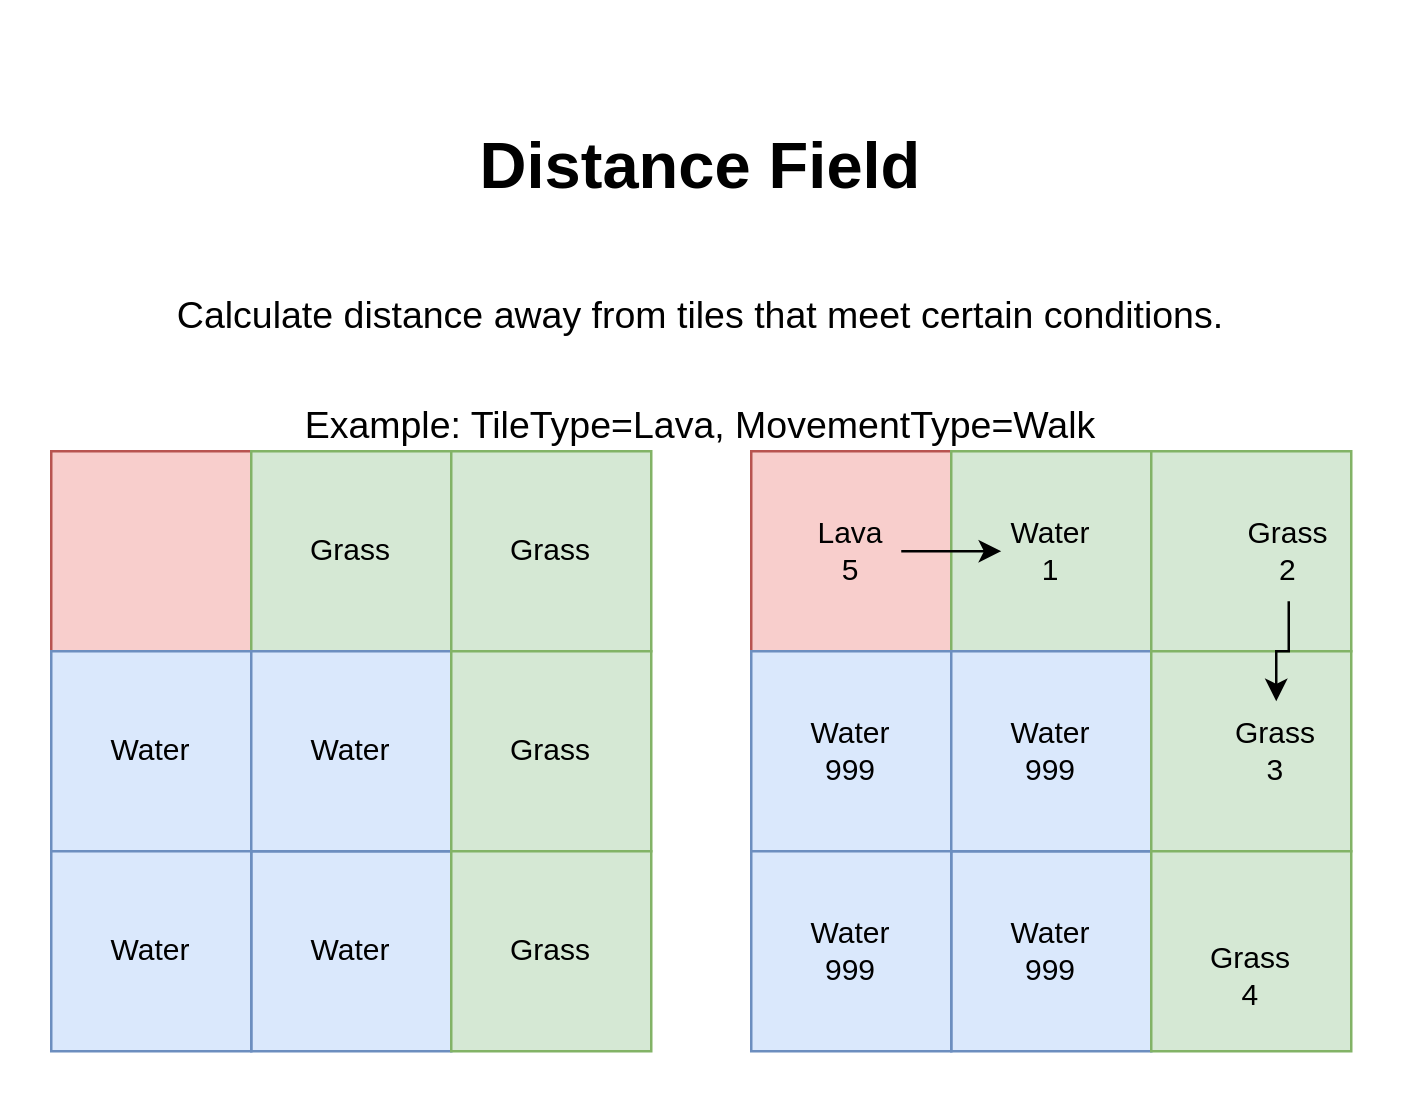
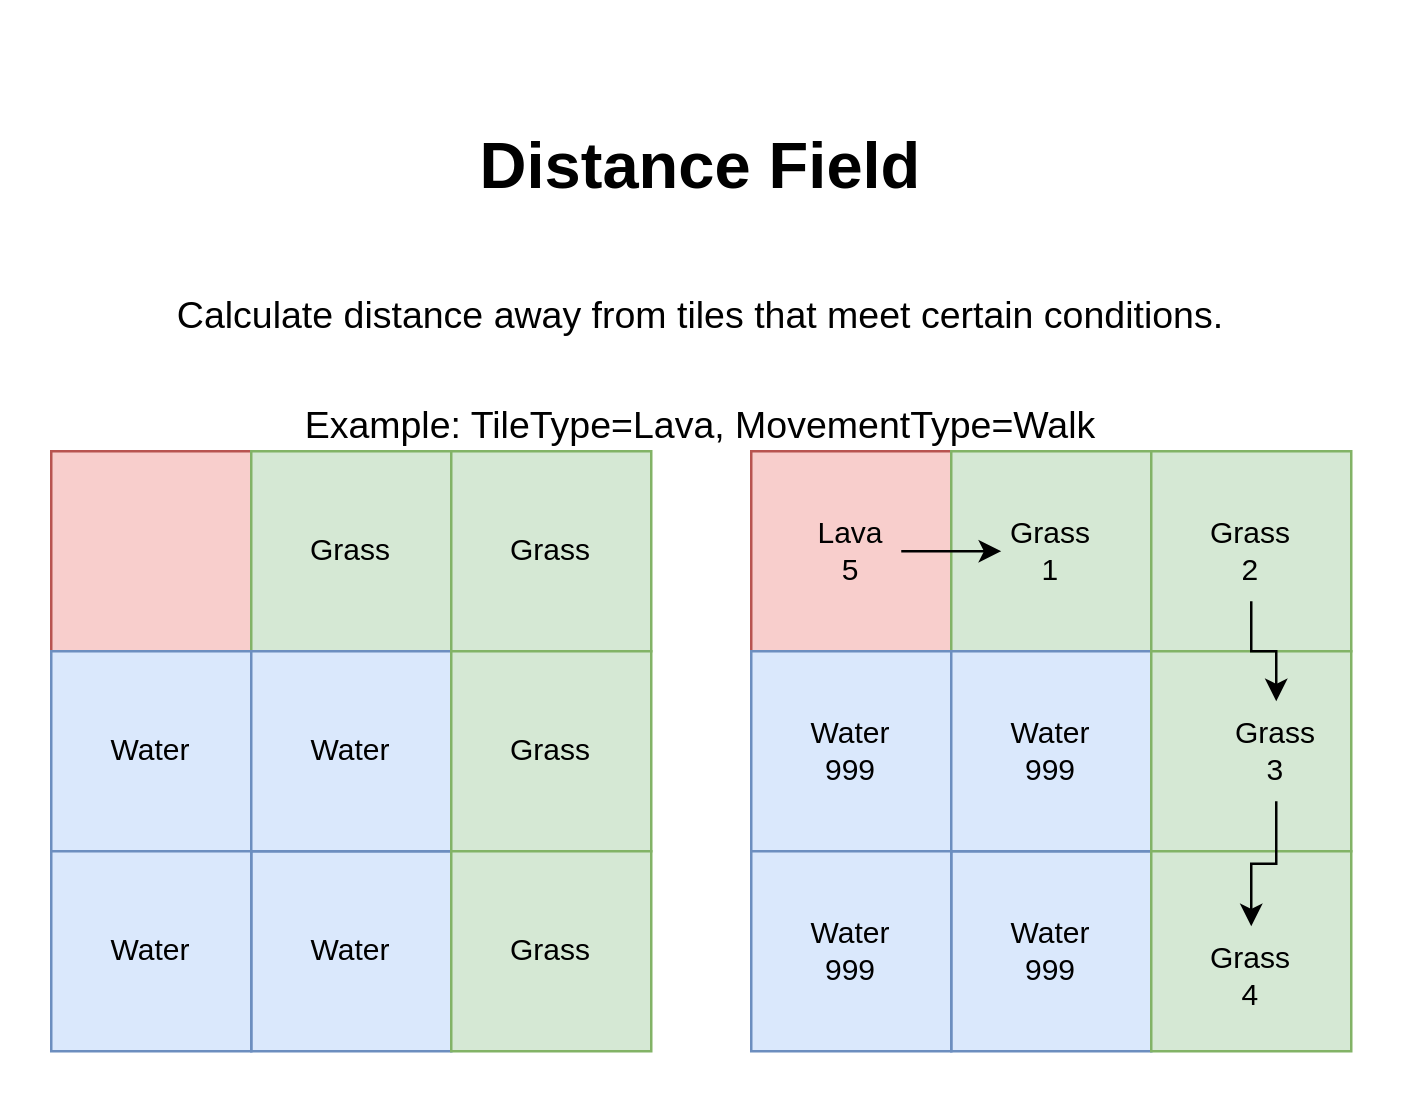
node "Water 1": label "Water 1" -> "Grass 1"
node "Grass 2": moved (1289, 551) -> (1251, 551)
edge "Grass 3" -> "Grass 4": added
